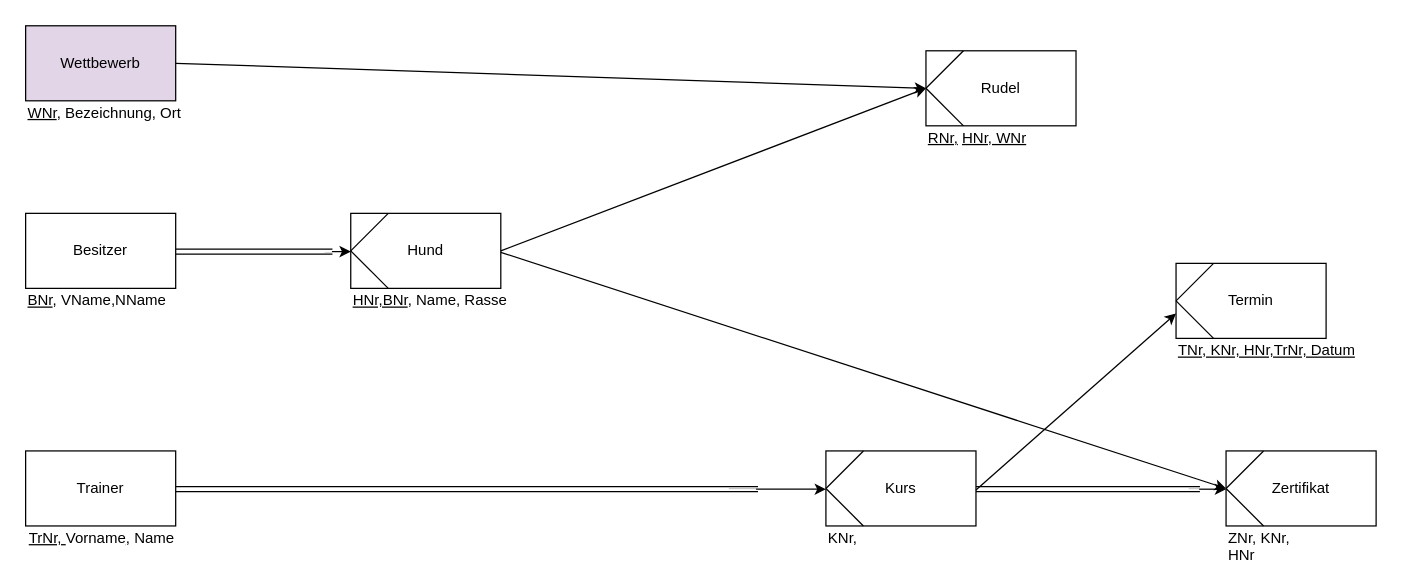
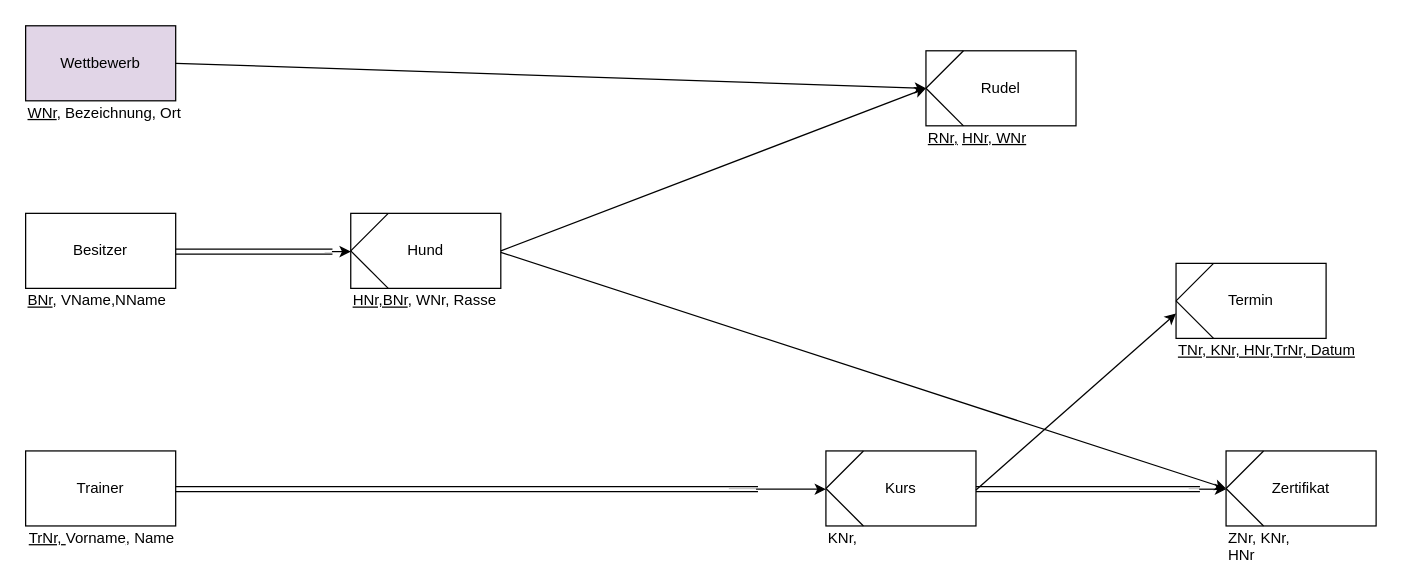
node "HNr,BNr, Name, Rasse": label "HNr,BNr, Name, Rasse" -> "HNr,BNr, WNr, Rasse"
